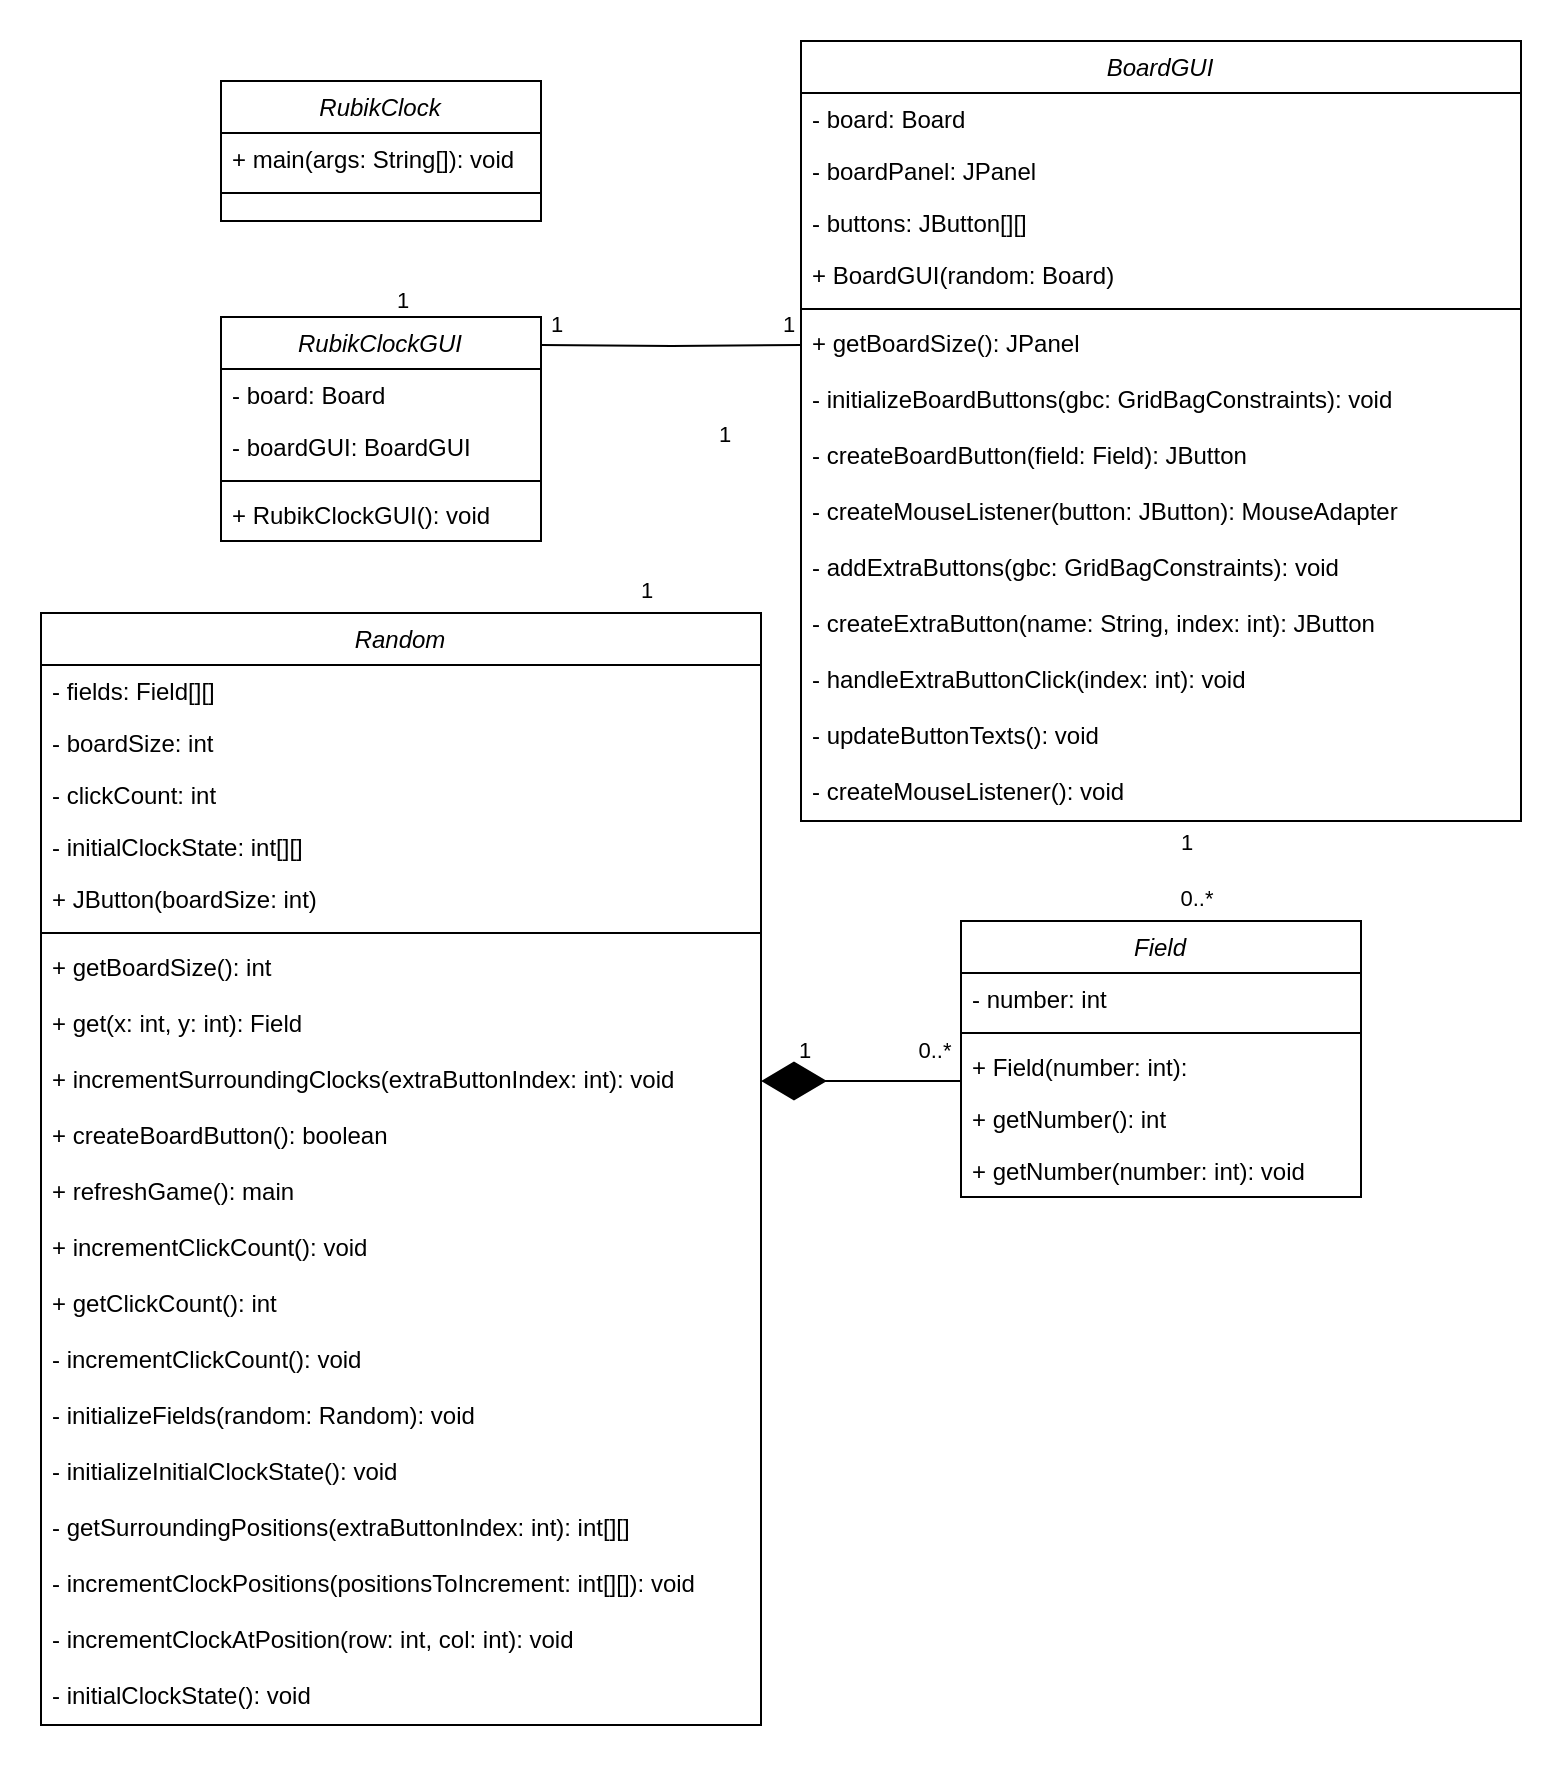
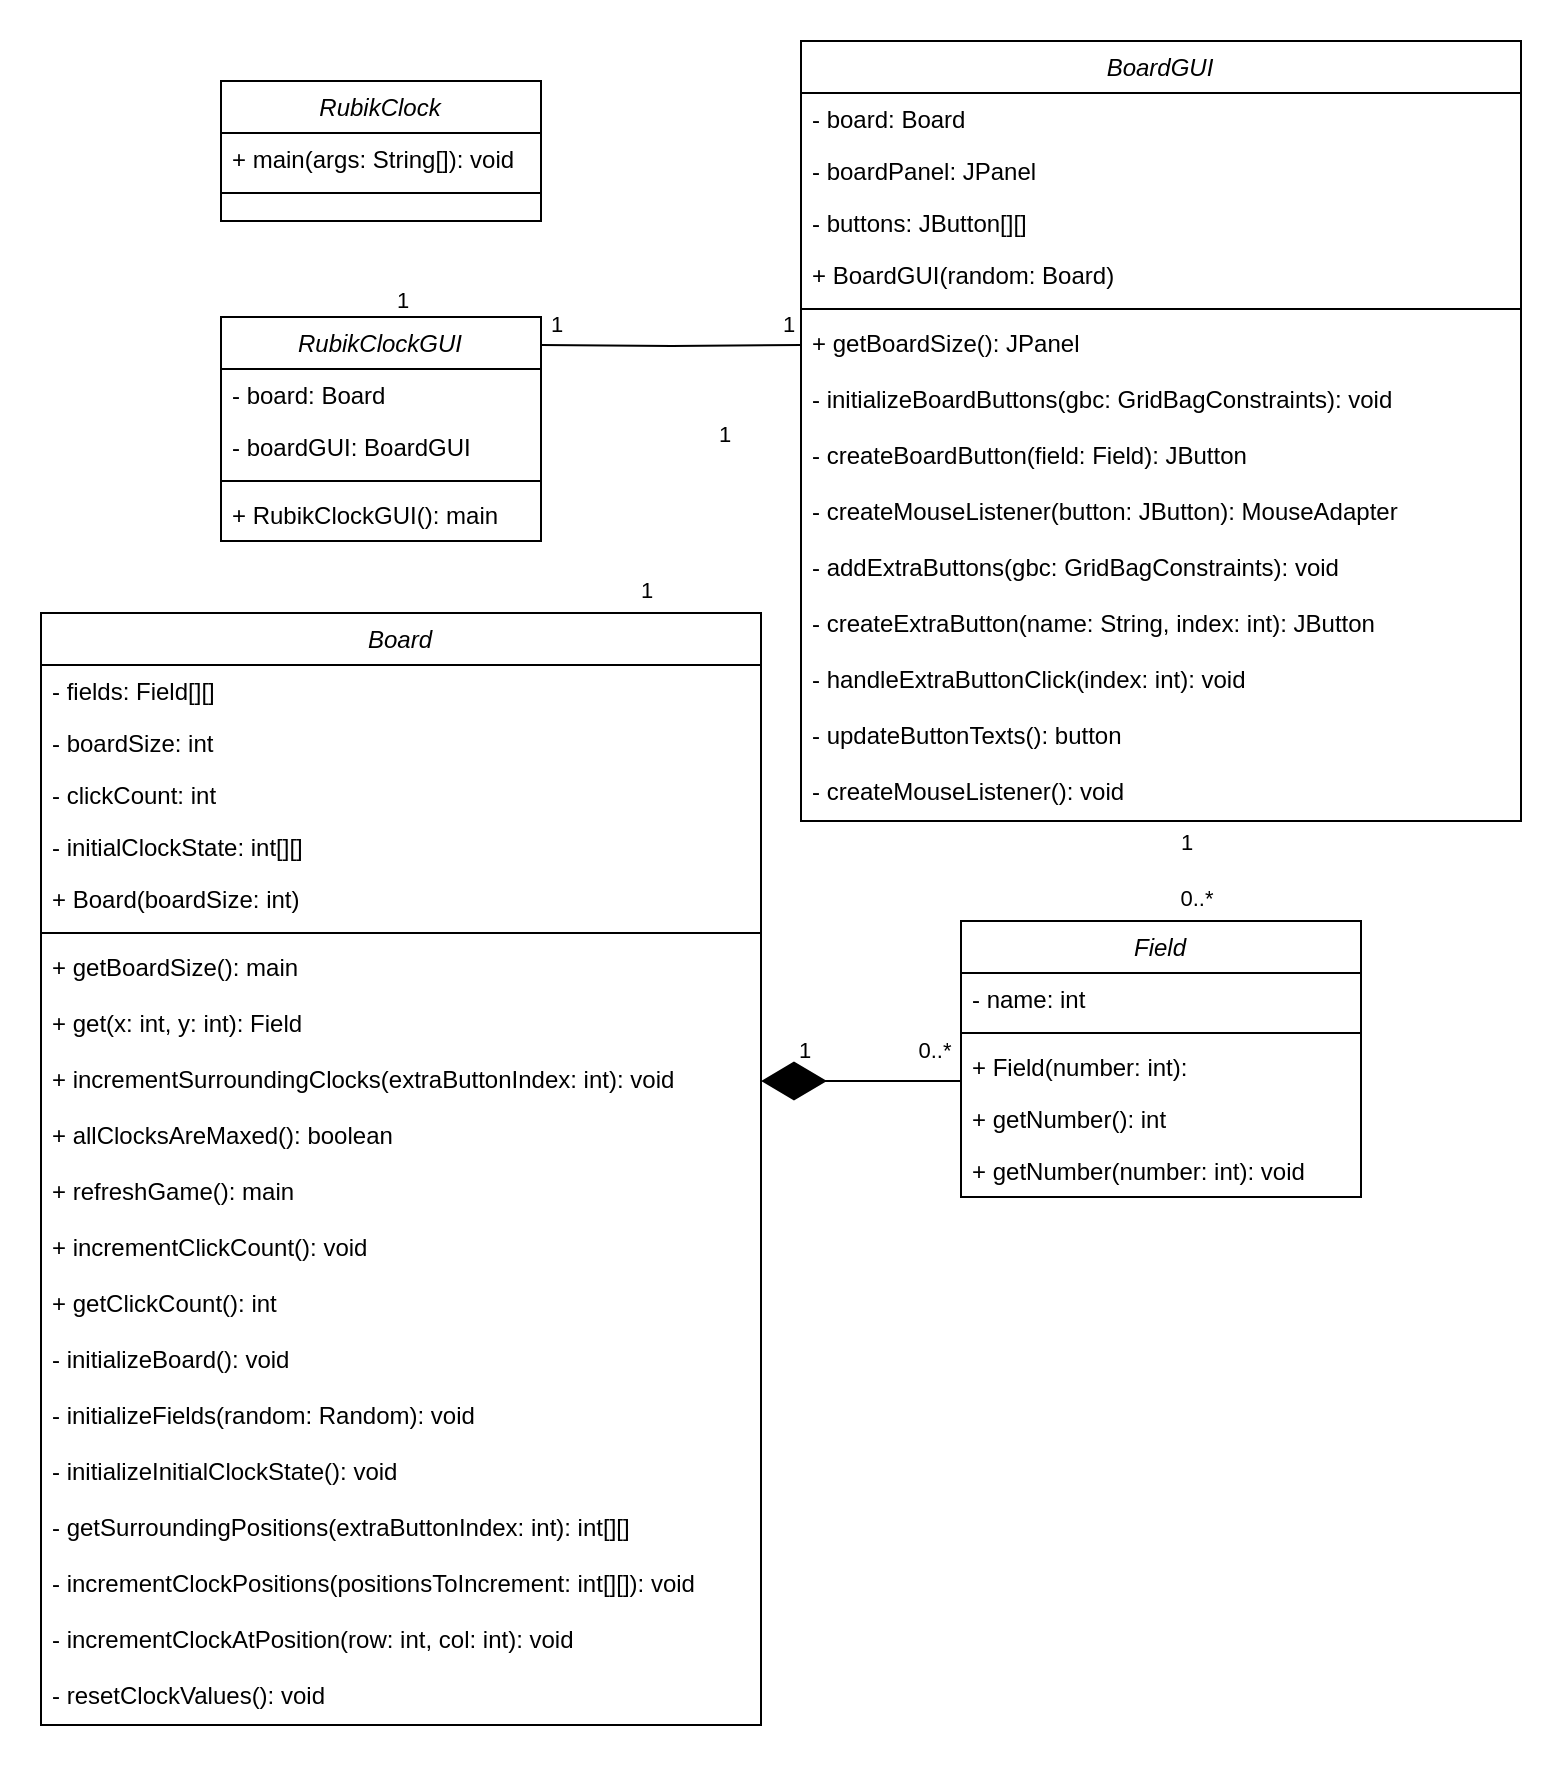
node "+ RubikClockGUI(): void": label "+ RubikClockGUI(): void" -> "+ RubikClockGUI(): main"
node "Random": label "Random" -> "Board"
node "- updateButtonTexts(): void": label "- updateButtonTexts(): void" -> "- updateButtonTexts(): button"
node "+ JButton(boardSize: int)": label "+ JButton(boardSize: int)" -> "+ Board(boardSize: int)"
node "+ getBoardSize(): int": label "+ getBoardSize(): int" -> "+ getBoardSize(): main"
node "- number: int": label "- number: int" -> "- name: int"
node "+ createBoardButton(): boolean": label "+ createBoardButton(): boolean" -> "+ allClocksAreMaxed(): boolean"
node "- incrementClickCount(): void": label "- incrementClickCount(): void" -> "- initializeBoard(): void"
node "- initialClockState(): void": label "- initialClockState(): void" -> "- resetClockValues(): void"
